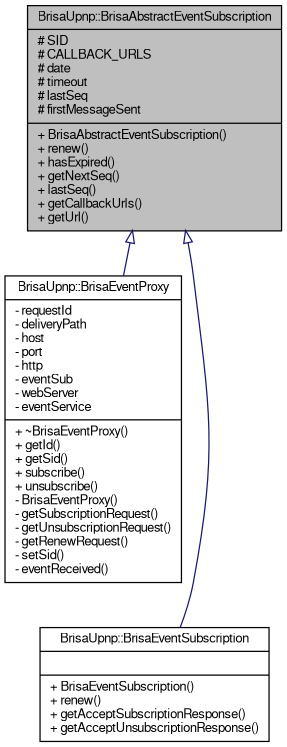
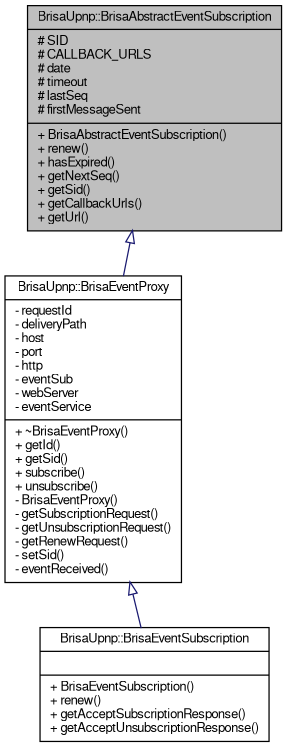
node "BrisaUpnp::BrisaAbstractEventSubscription": text "+ lastSeq()" -> "+ getSid()"
edge "BrisaUpnp::BrisaEventSubscription" -> "BrisaUpnp::BrisaAbstractEventSubscription": now "BrisaUpnp::BrisaEventSubscription" -> "BrisaUpnp::BrisaEventProxy"
